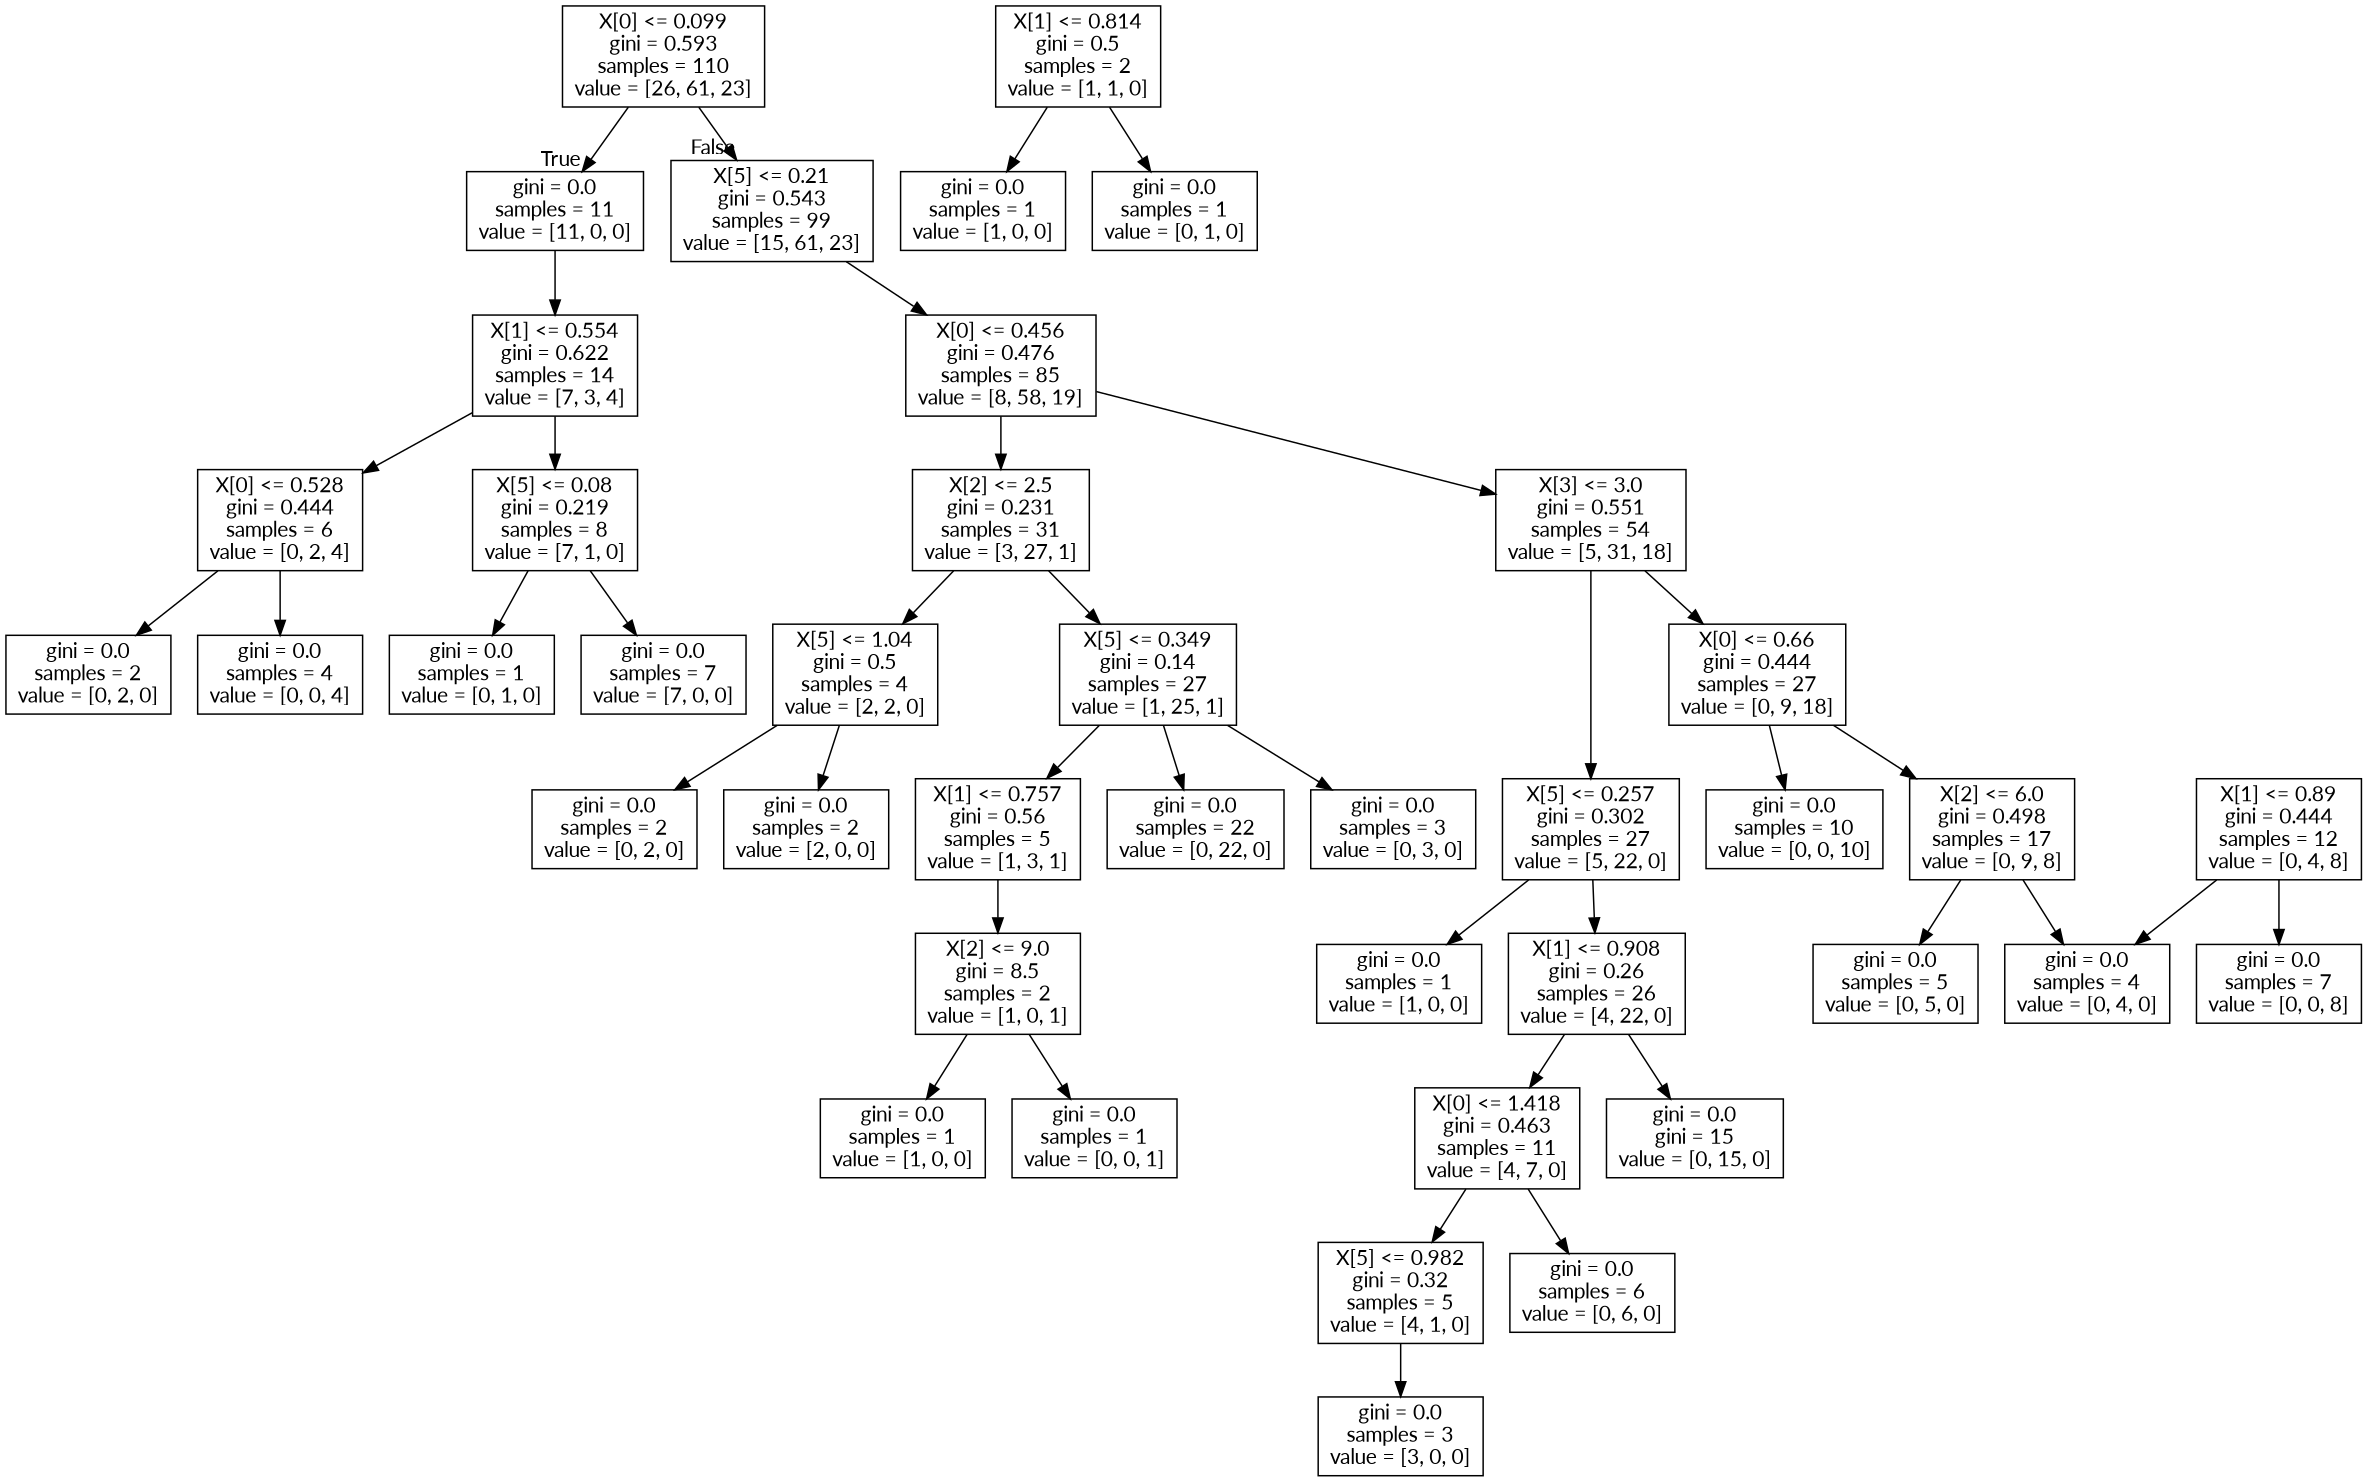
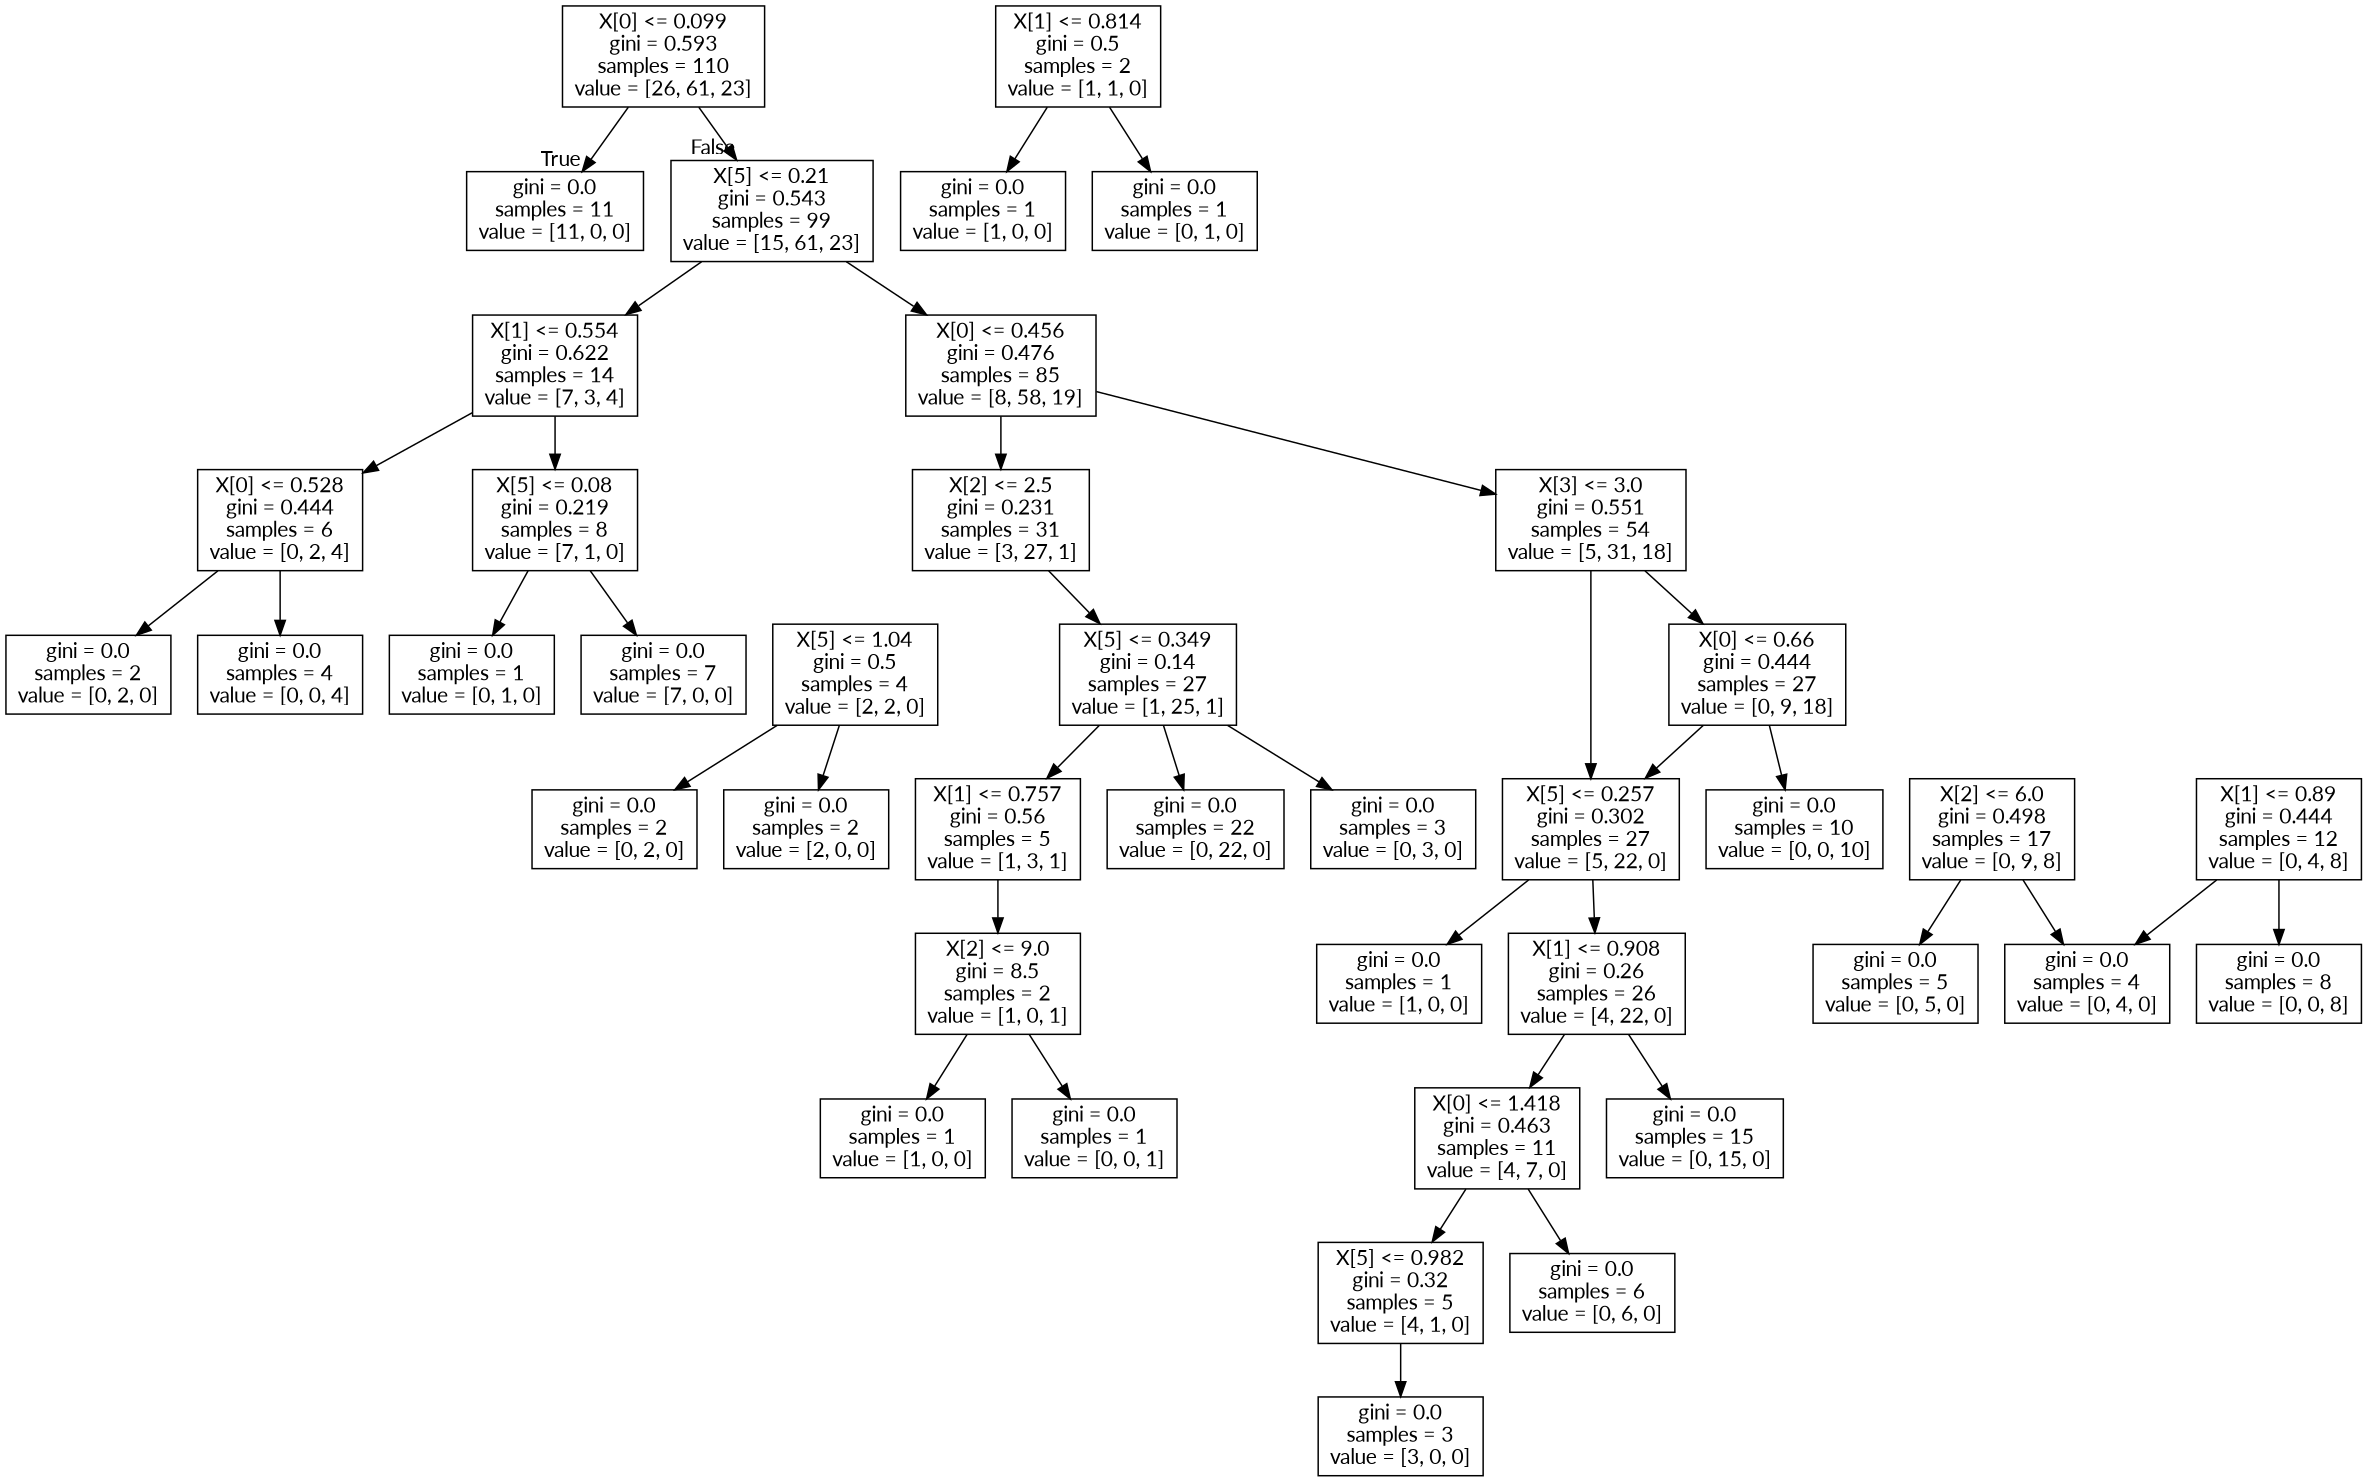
edge "gini = 0.0 samples = 11 value = [11, 0, 0]" -> "X[1] <= 0.554 gini = 0.622 samples = 14 value = [7, 3, 4]": now "X[5] <= 0.21 gini = 0.543 samples = 99 value = [15, 61, 23]" -> "X[1] <= 0.554 gini = 0.622 samples = 14 value = [7, 3, 4]"
edge "X[2] <= 2.5 gini = 0.231 samples = 31 value = [3, 27, 1]" -> "X[5] <= 1.04 gini = 0.5 samples = 4 value = [2, 2, 0]": removed
edge "X[0] <= 0.66 gini = 0.444 samples = 27 value = [0, 9, 18]" -> "X[2] <= 6.0 gini = 0.498 samples = 17 value = [0, 9, 8]": now "X[0] <= 0.66 gini = 0.444 samples = 27 value = [0, 9, 18]" -> "X[5] <= 0.257 gini = 0.302 samples = 27 value = [5, 22, 0]"
node "gini = 0.0 samples = 7 value = [0, 0, 8]": label "gini = 0.0 samples = 7 value = [0, 0, 8]" -> "gini = 0.0 samples = 8 value = [0, 0, 8]"
node "gini = 0.0 gini = 15 value = [0, 15, 0]": label "gini = 0.0 gini = 15 value = [0, 15, 0]" -> "gini = 0.0 samples = 15 value = [0, 15, 0]"
